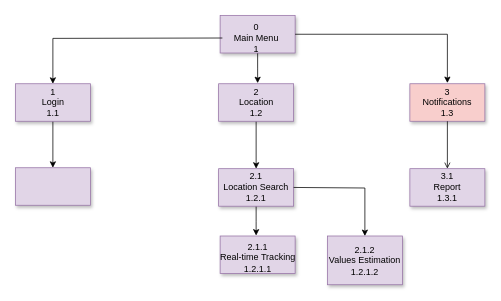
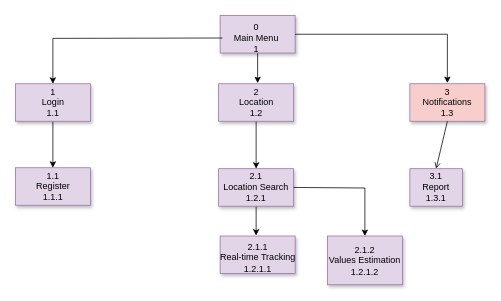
node "1.1 Register 1.1.1": added
node "3.1 Report 1.3.1": size 75x38 -> 53x38
